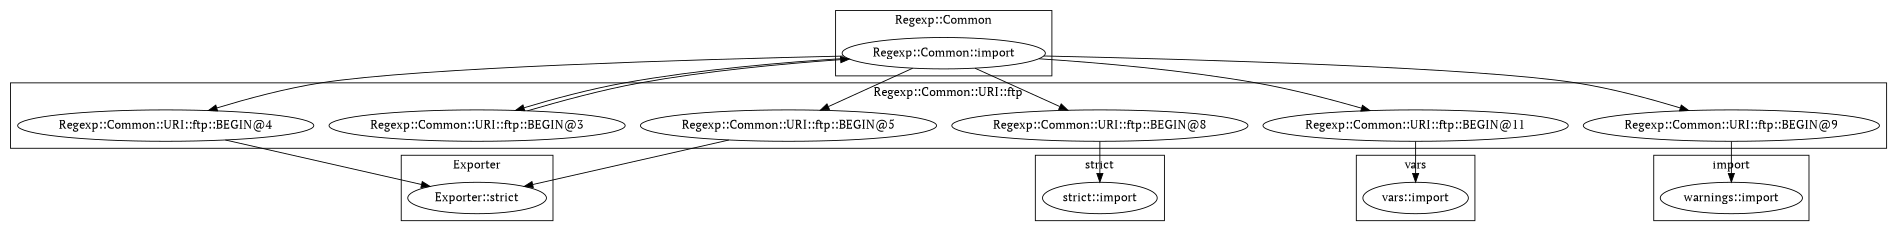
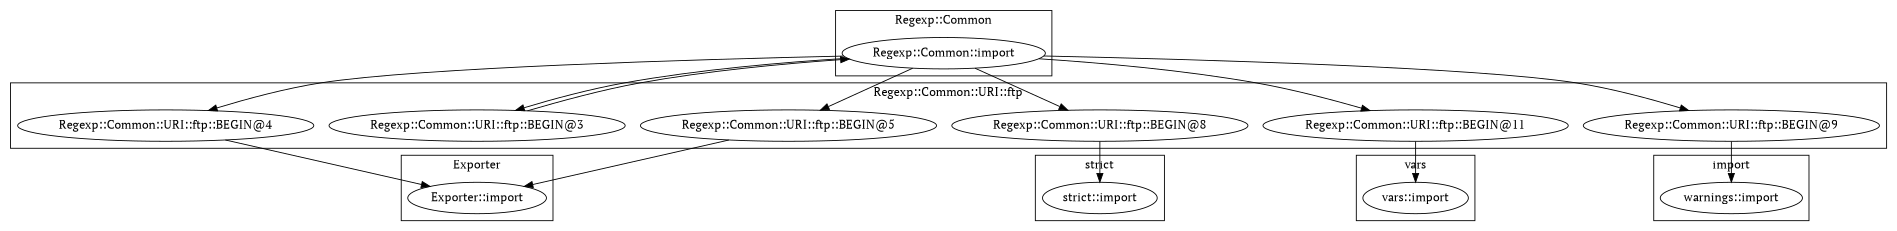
node "Exporter::strict": label "Exporter::strict" -> "Exporter::import"
